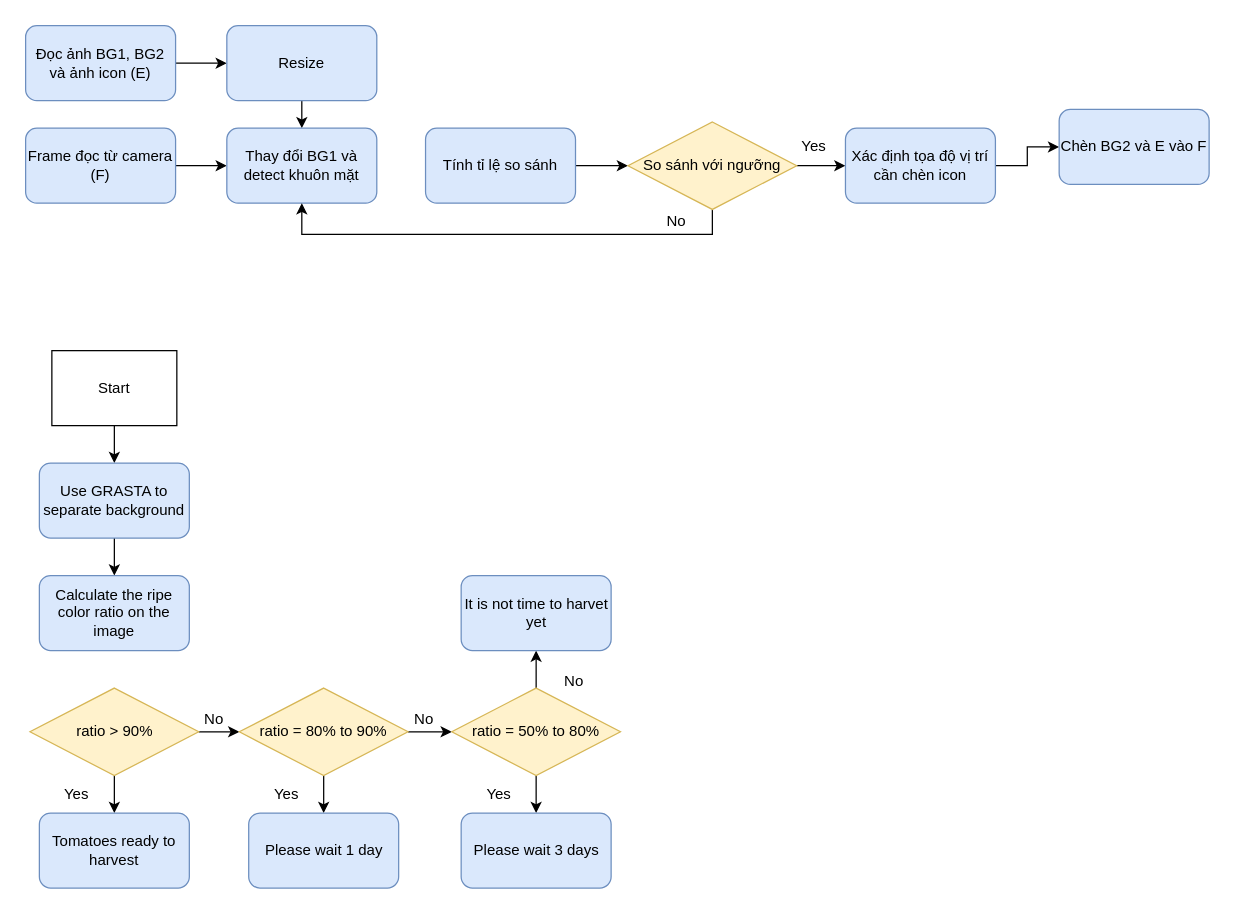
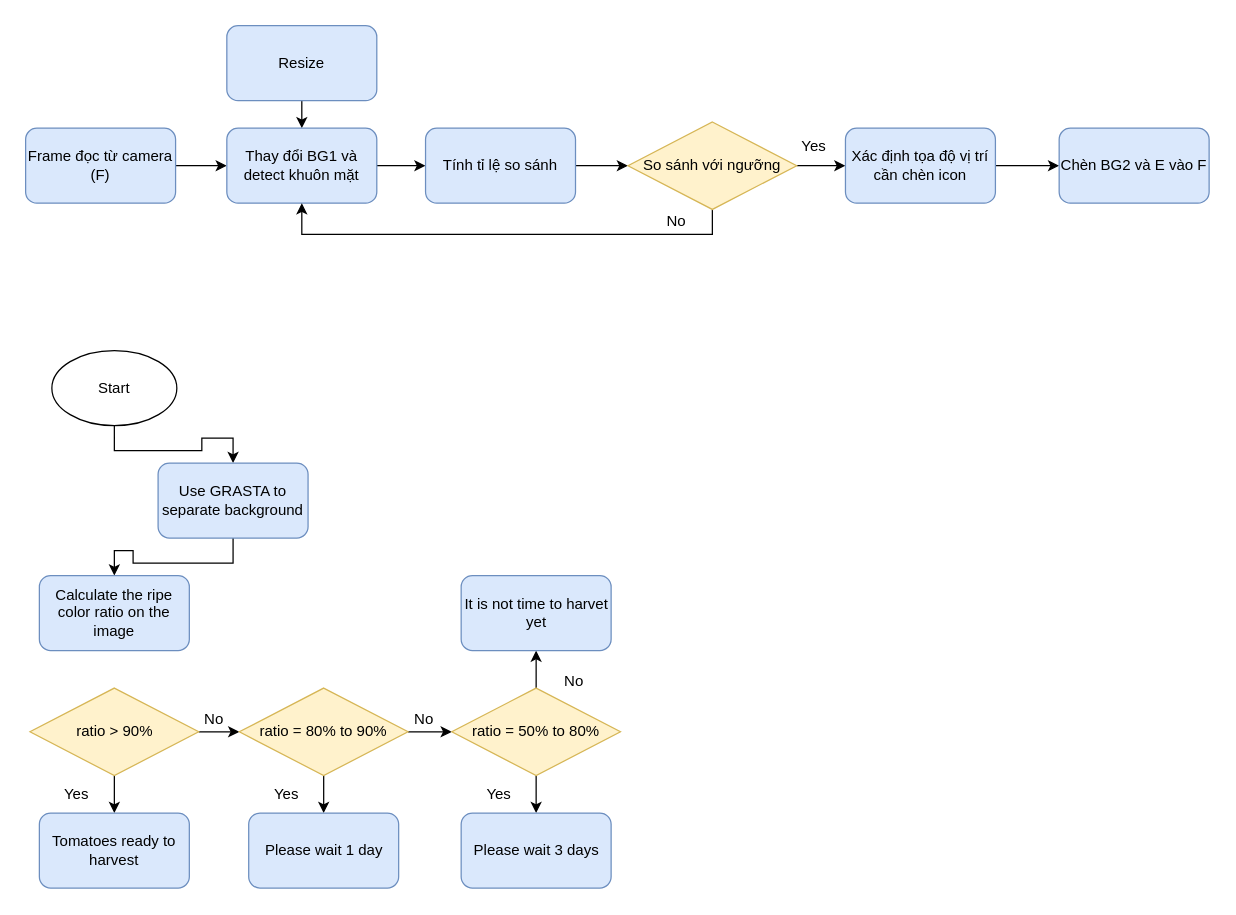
node "Đọc ảnh BG1, BG2 và ảnh icon (E)": removed
edge "Đọc ảnh BG1, BG2 và ảnh icon (E)" -> "Resize": removed
node "Chèn BG2 và E vào F": moved (1134, 147) -> (1134, 166)
edge "Thay đổi BG1 và detect khuôn mặt" -> "Tính tỉ lệ so sánh": added
node "Start": shape rectangle -> ellipse
node "Use GRASTA to separate background": moved (114, 501) -> (233, 501)
